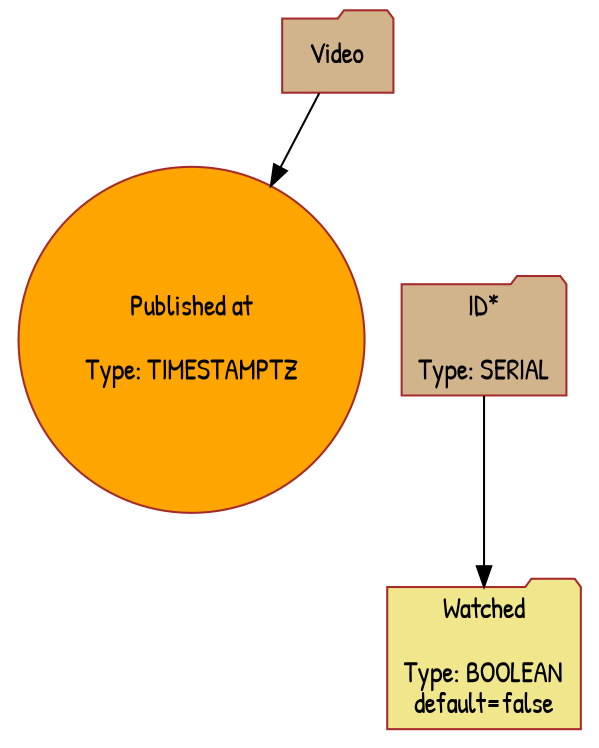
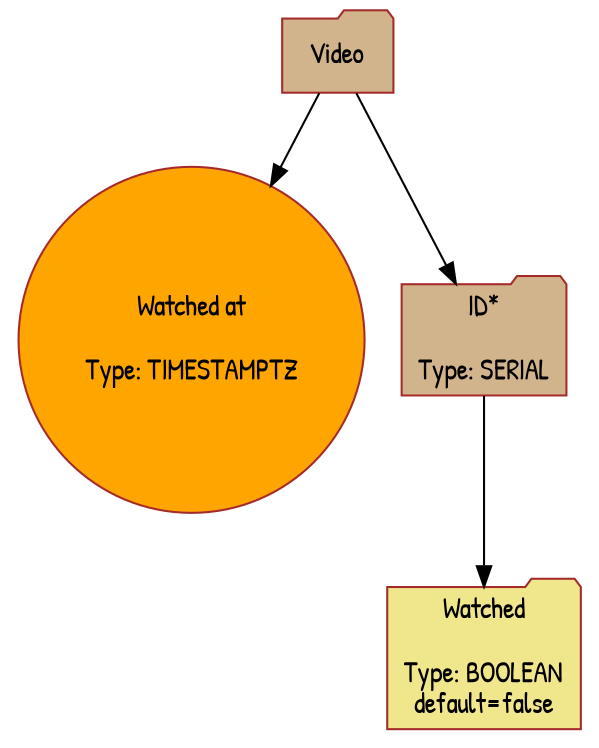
edge "Video" -> "ID* Type: SERIAL": added
node "Published at Type: TIMESTAMPTZ": label "Published at Type: TIMESTAMPTZ" -> "Watched at Type: TIMESTAMPTZ"
